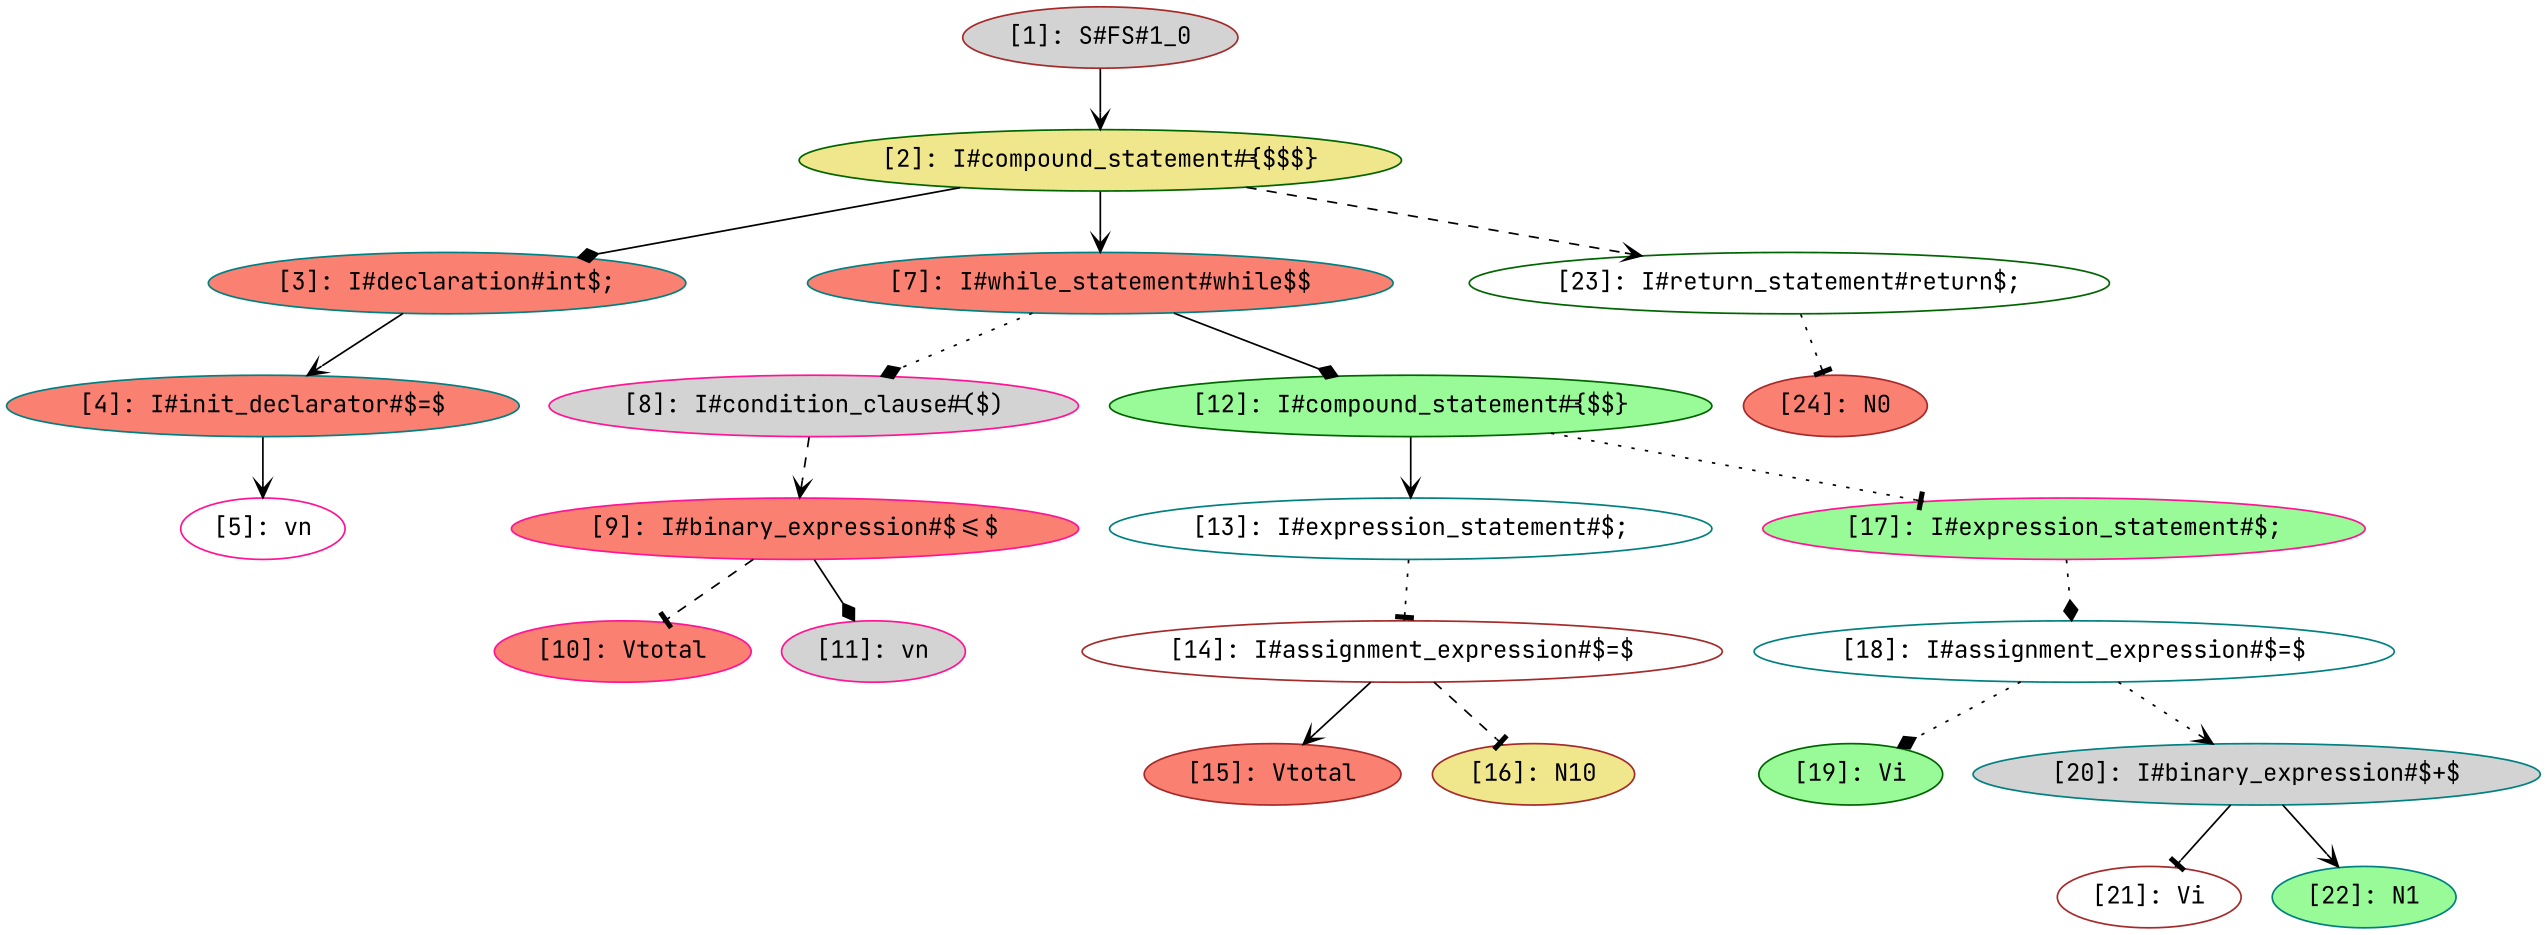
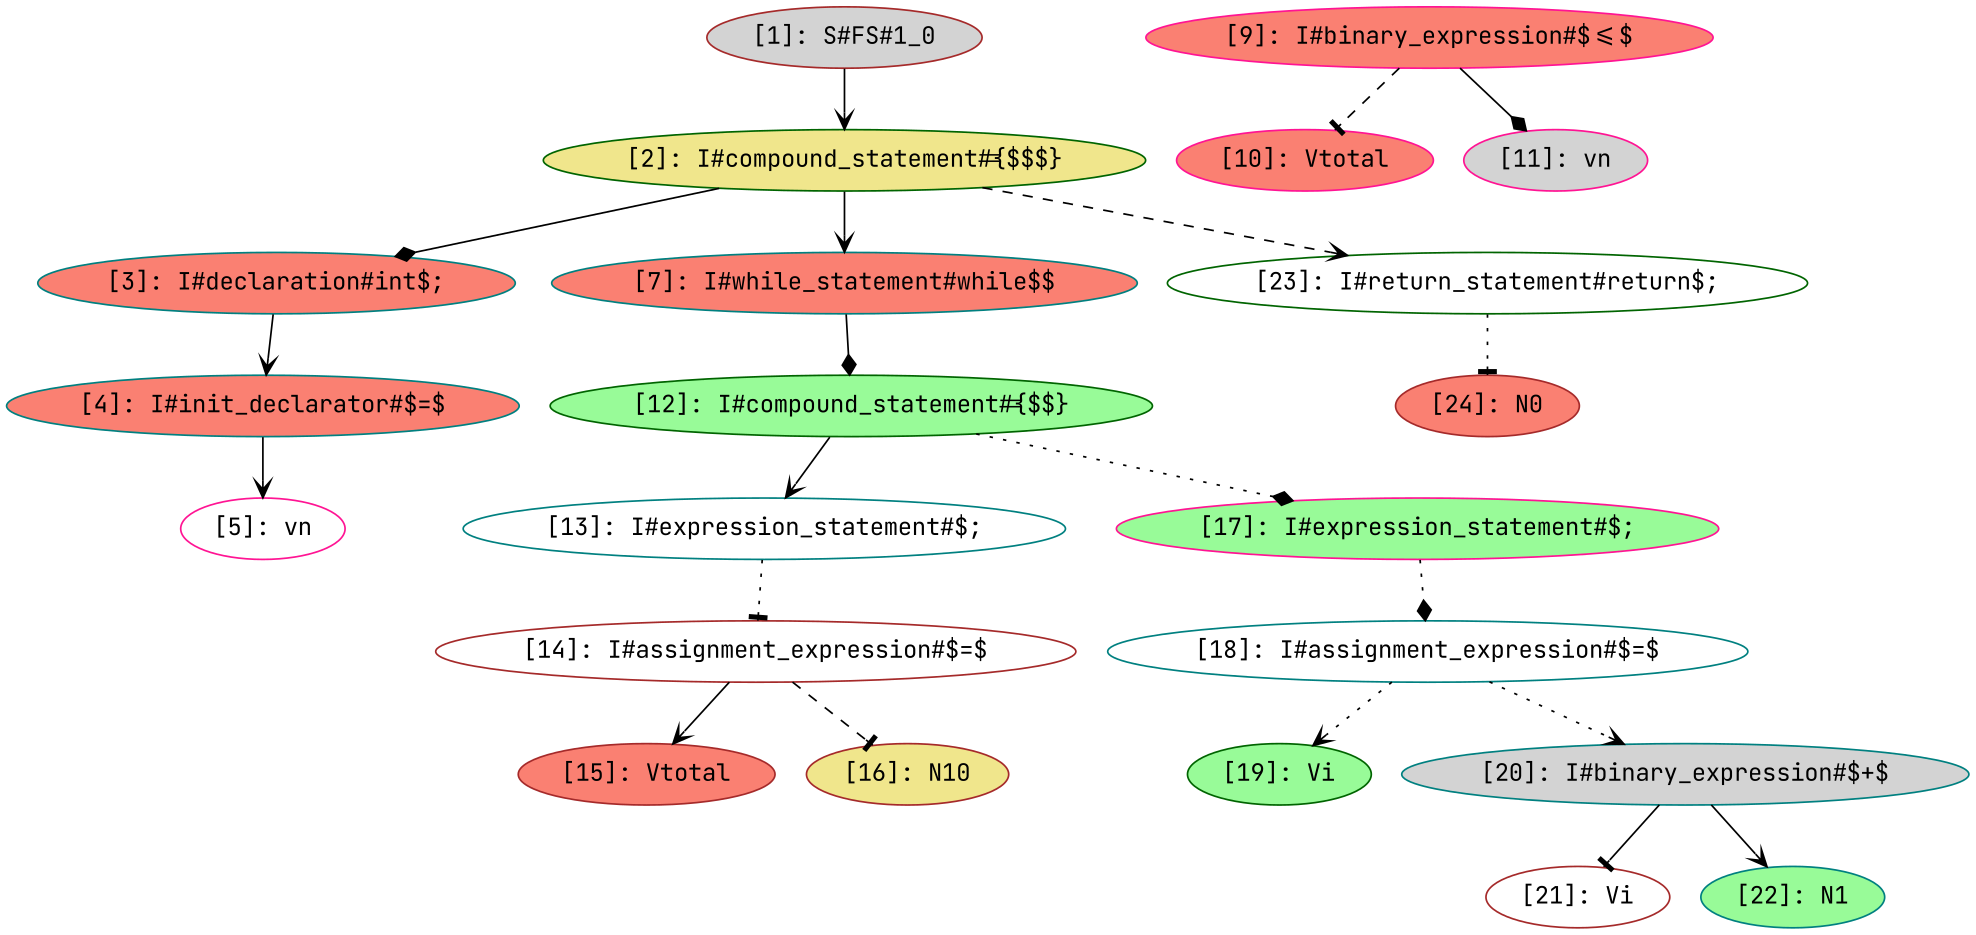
node "[8]: I#condition_clause#($)": removed
edge "[12]: I#compound_statement#{$$}" -> "[17]: I#expression_statement#$;": arrowhead tee -> diamond
edge "[18]: I#assignment_expression#$=$" -> "[19]: Vi": arrowhead diamond -> vee
